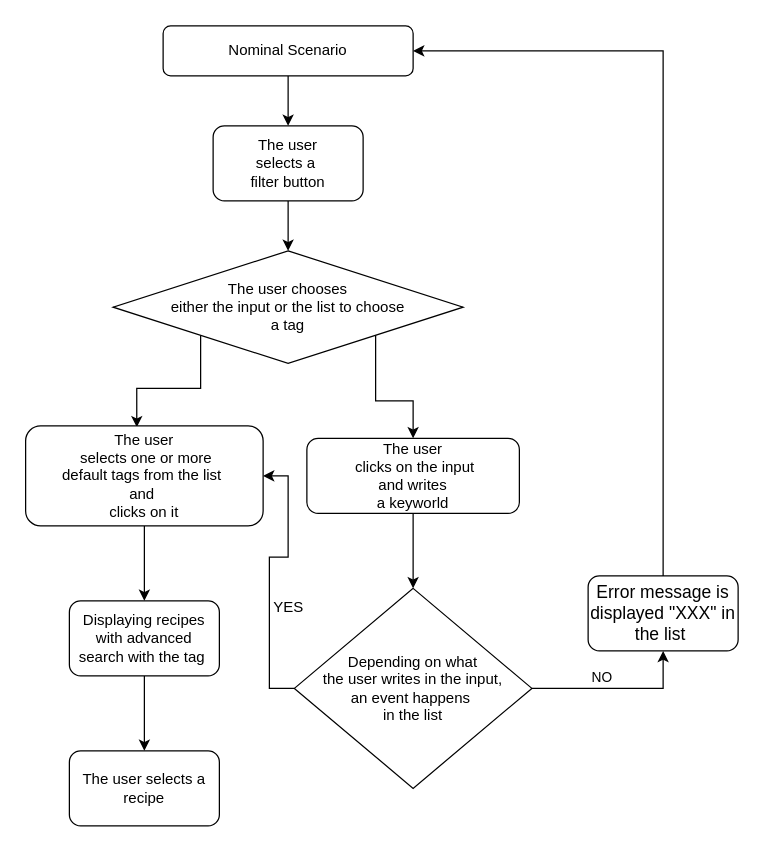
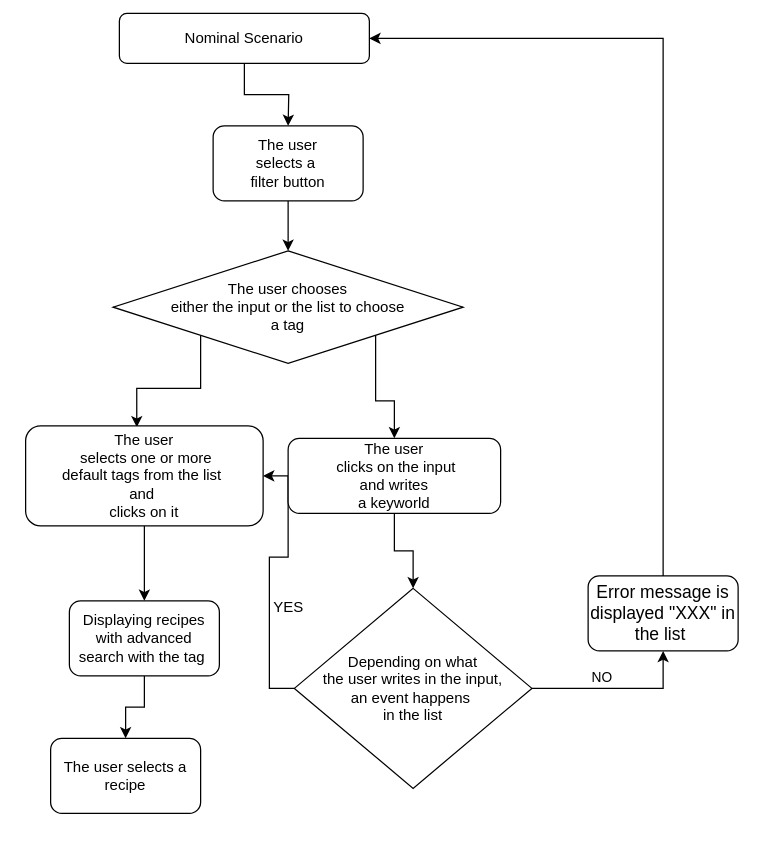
node "Nominal Scenario": moved (288, 51) -> (244, 38)
node "The user clicks on the input and writes a keyworld": moved (413, 476) -> (394, 476)
node "The user selects a recipe": moved (144, 788) -> (126, 776)
